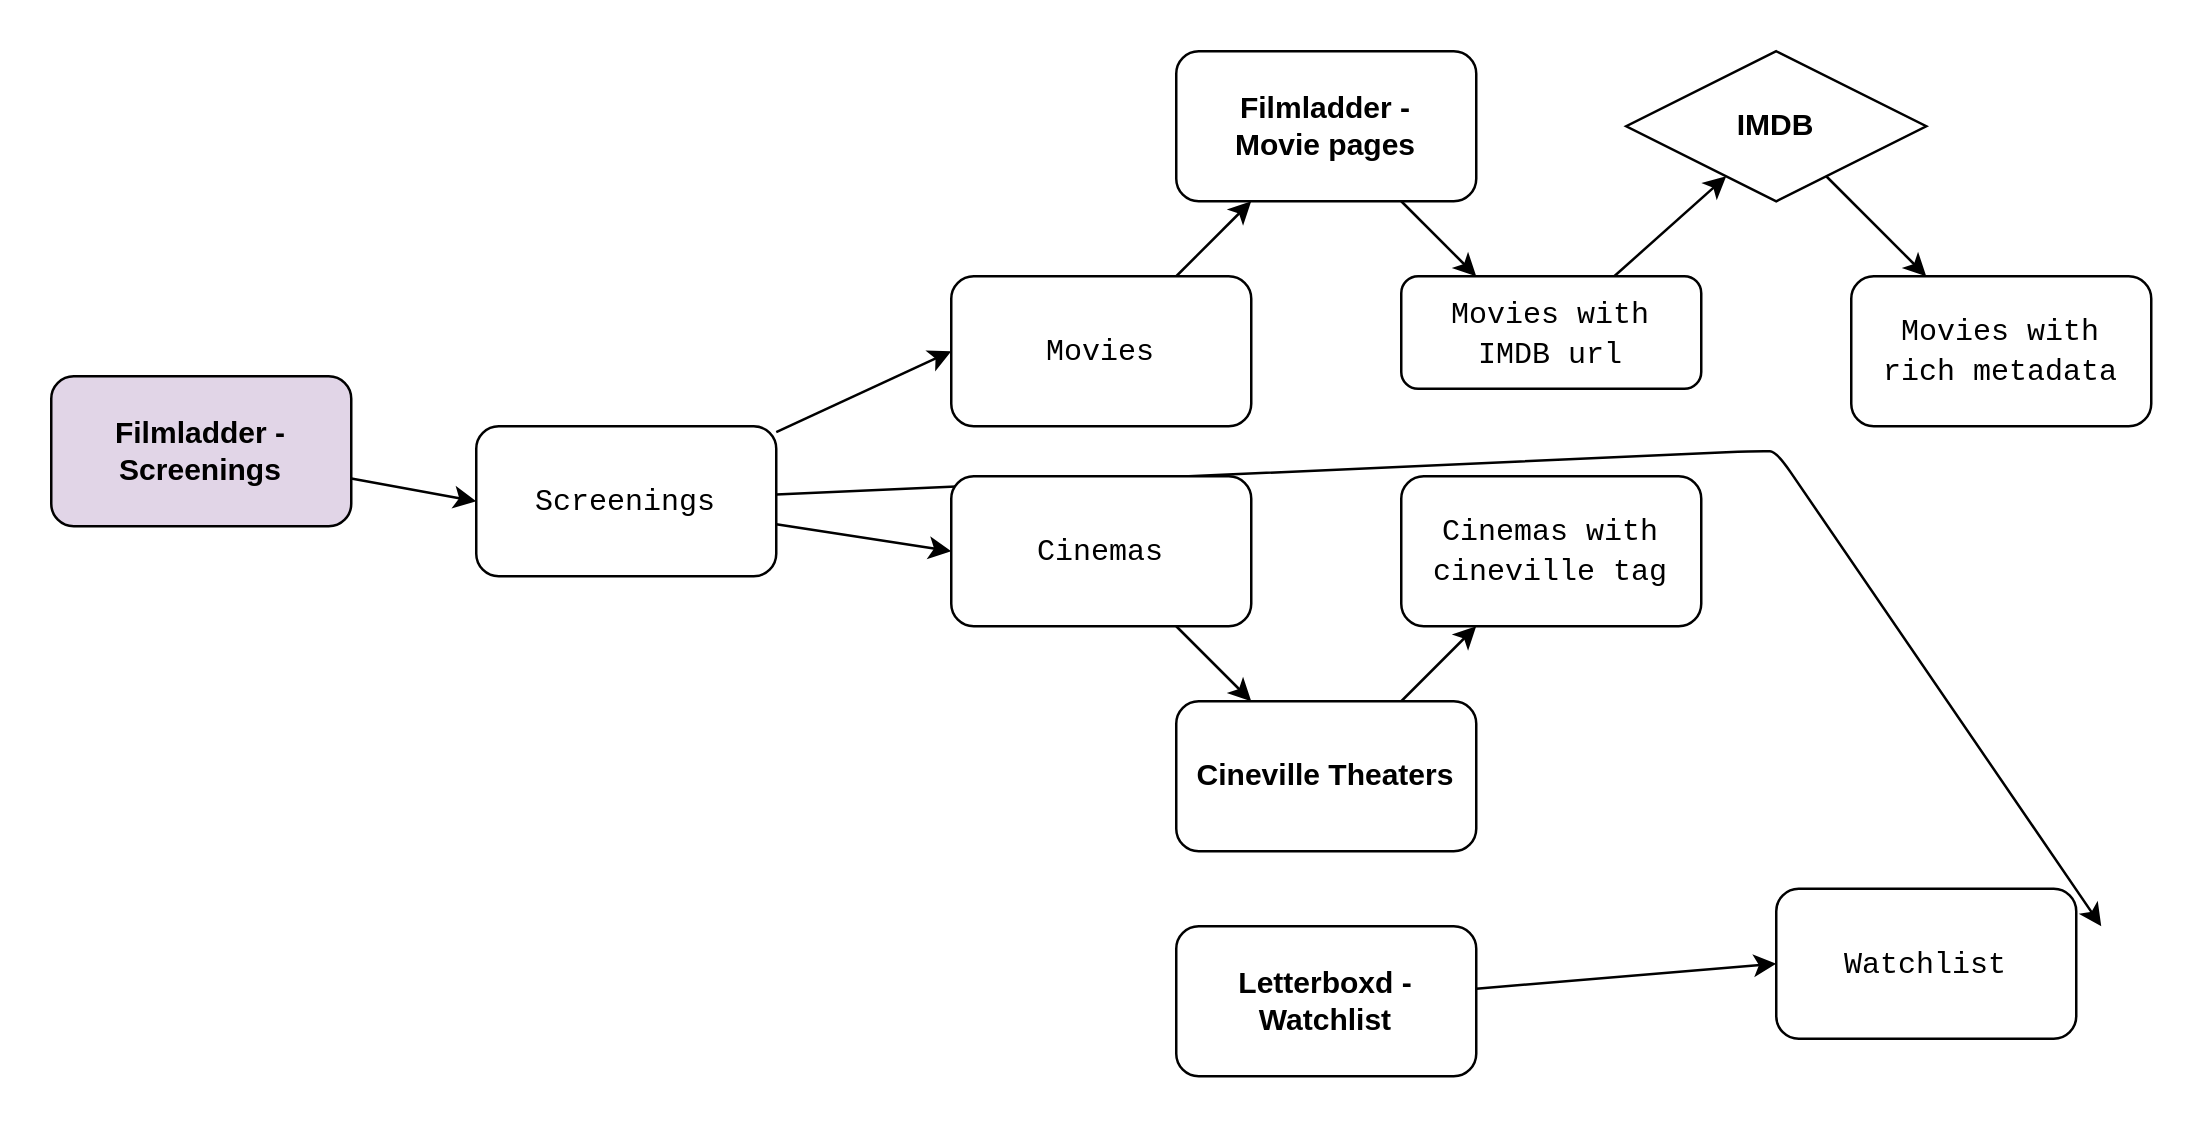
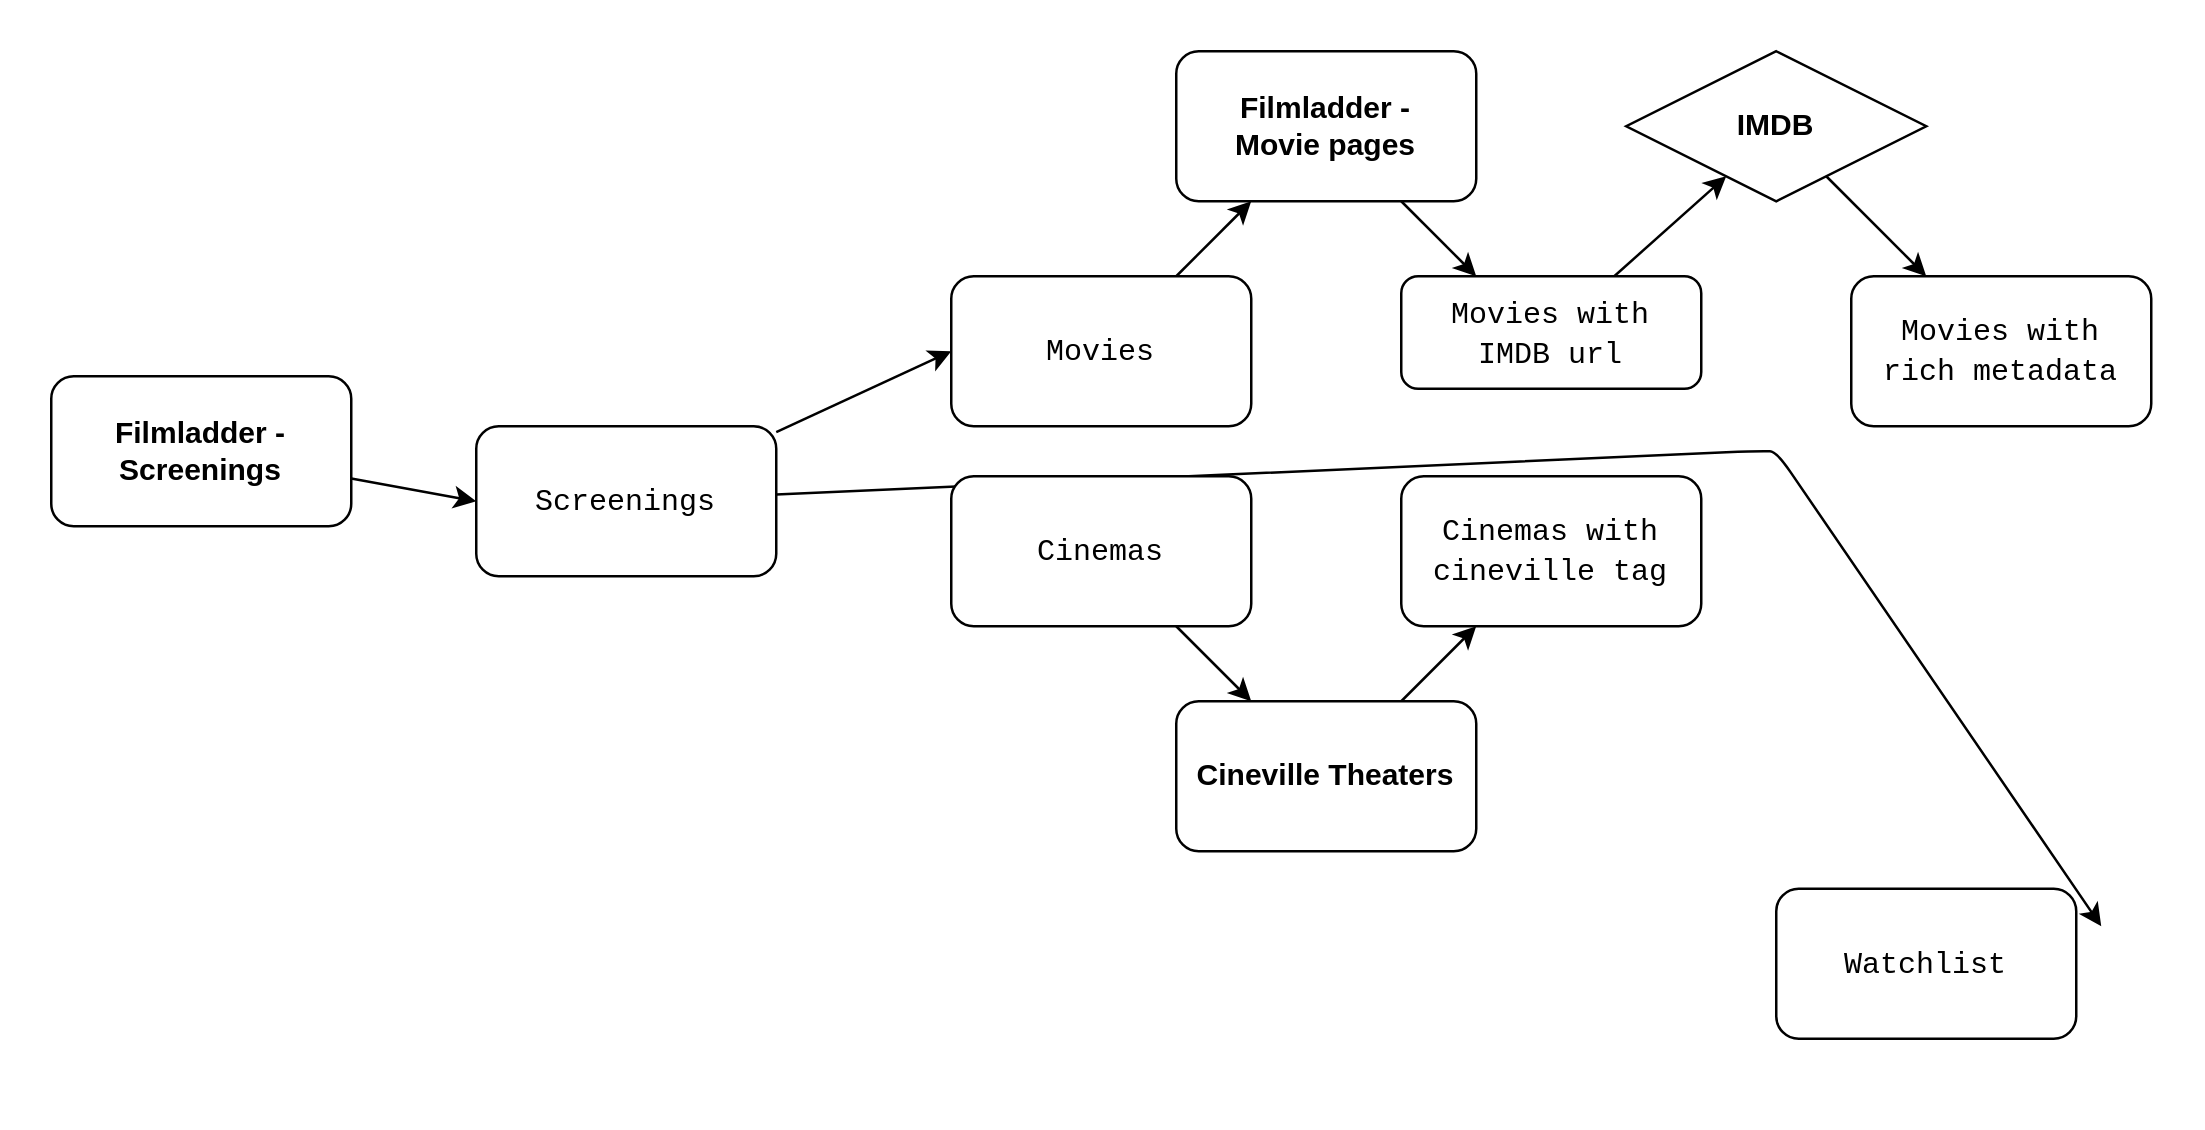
node "Filmladder - Screenings": fillcolor #e1d5e7 -> #ffffff
edge "Screenings" -> "Cinemas": removed
edge "Letterboxd - Watchlist" -> "Watchlist": removed
node "Letterboxd - Watchlist": removed
